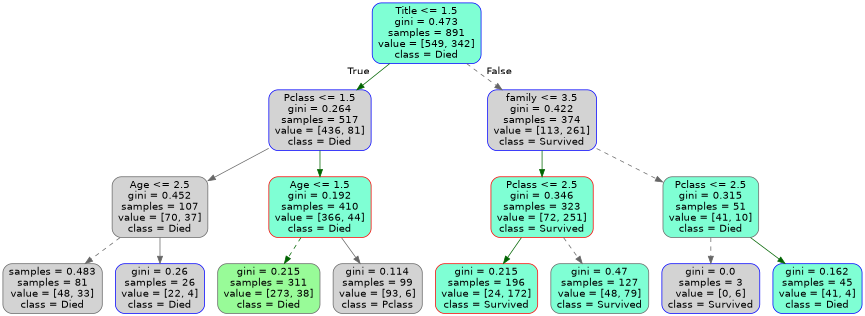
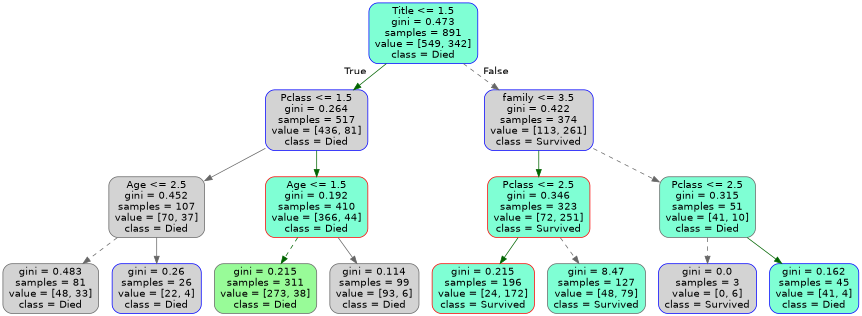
node "samples = 0.483 samples = 81 value = [48, 33] class = Died": label "samples = 0.483 samples = 81 value = [48, 33] class = Died" -> "gini = 0.483 samples = 81 value = [48, 33] class = Died"
node "gini = 0.114 samples = 99 value = [93, 6] class = Pclass": label "gini = 0.114 samples = 99 value = [93, 6] class = Pclass" -> "gini = 0.114 samples = 99 value = [93, 6] class = Died"
node "gini = 0.47 samples = 127 value = [48, 79] class = Survived": label "gini = 0.47 samples = 127 value = [48, 79] class = Survived" -> "gini = 8.47 samples = 127 value = [48, 79] class = Survived"
